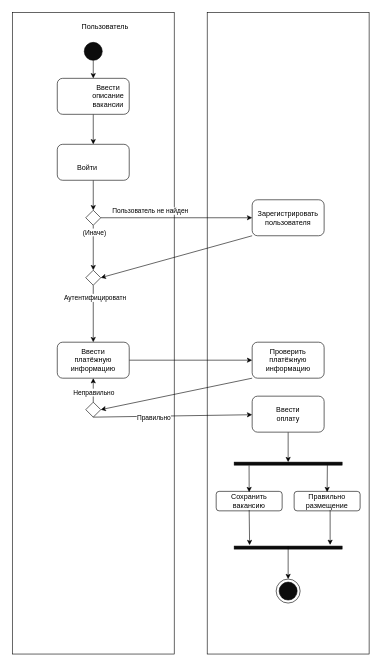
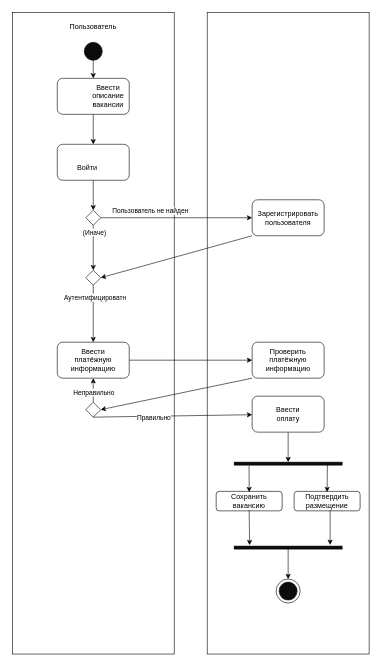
node "Пользователь": moved (105, 27) -> (93, 27)
node "Правильно размещение": label "Правильно размещение" -> "Подтвердить размещение"
